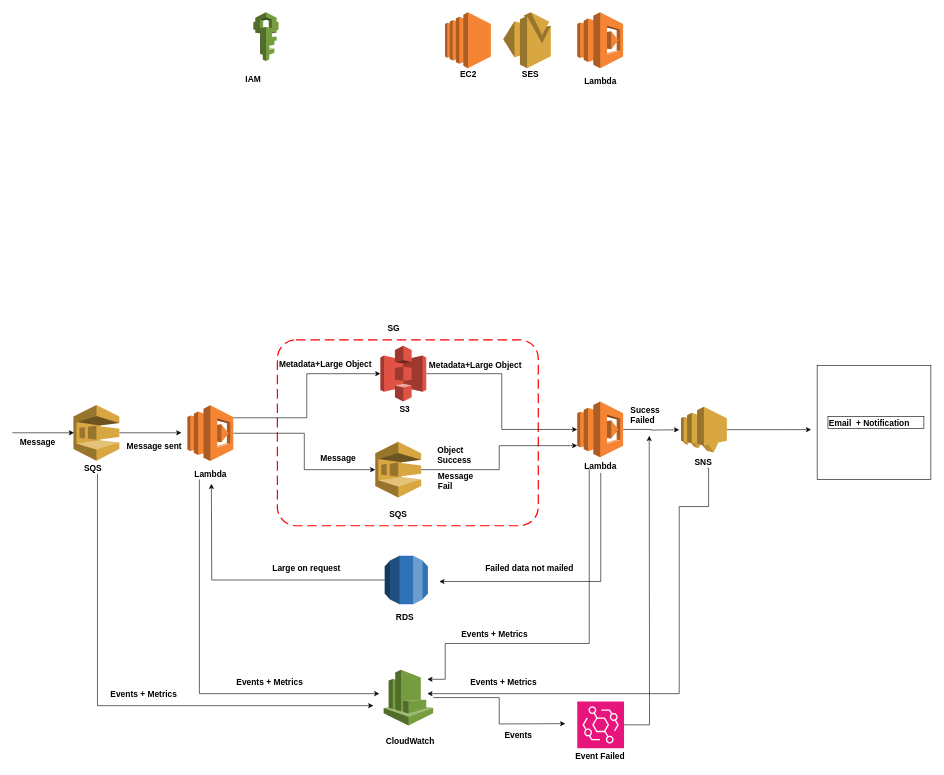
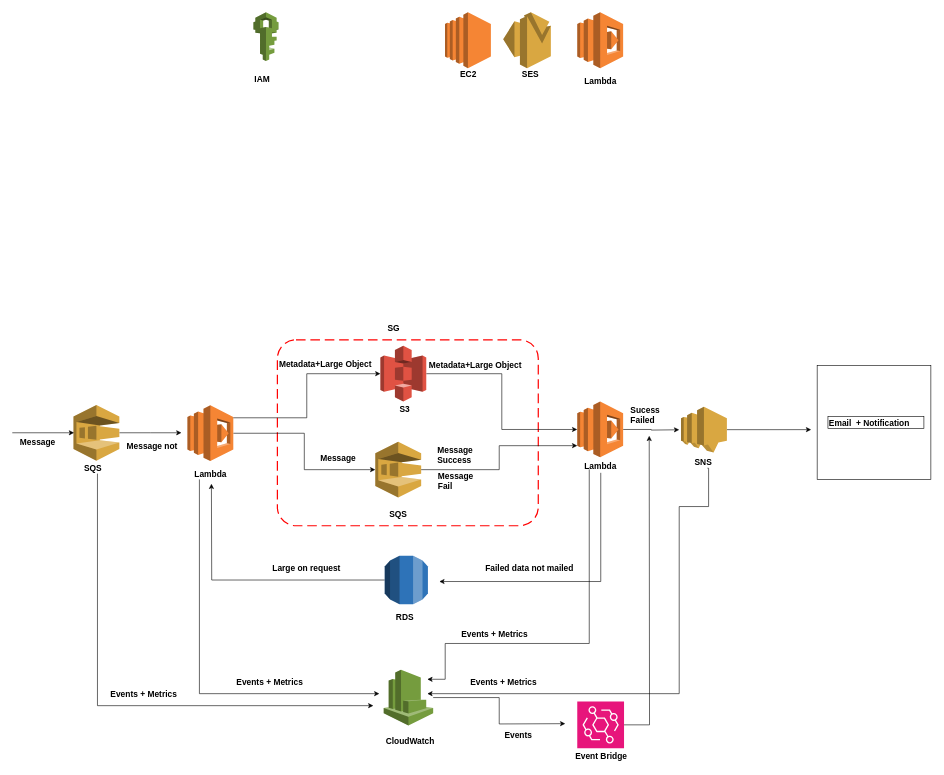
node "IAM": moved (260, 79) -> (269, 79)
node "Message sent": label "Message sent" -> "Message not"
node "Object Success": label "Object Success" -> "Message Success"
node "Event Failed": label "Event Failed" -> "Event Bridge"
